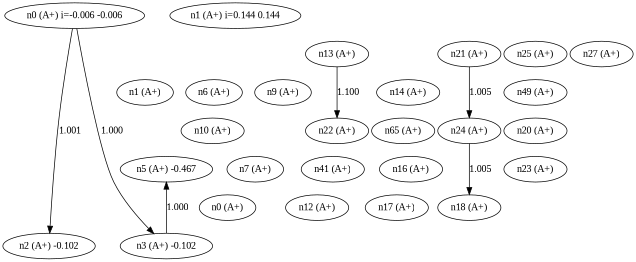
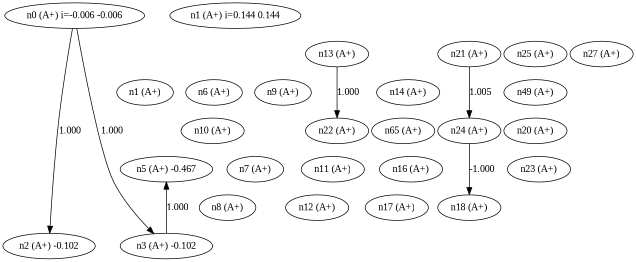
edge "n13 (A+)" -> "n22 (A+)": label "1.100" -> "1.000"
edge "n0 (A+) i=-0.006 -0.006" -> "n2 (A+) -0.102": label "1.001" -> "1.000"
node "n41 (A+)": label "n41 (A+)" -> "n11 (A+)"
edge "n24 (A+)" -> "n18 (A+)": label "1.005" -> "-1.000"
node "n0 (A+)": label "n0 (A+)" -> "n8 (A+)"
